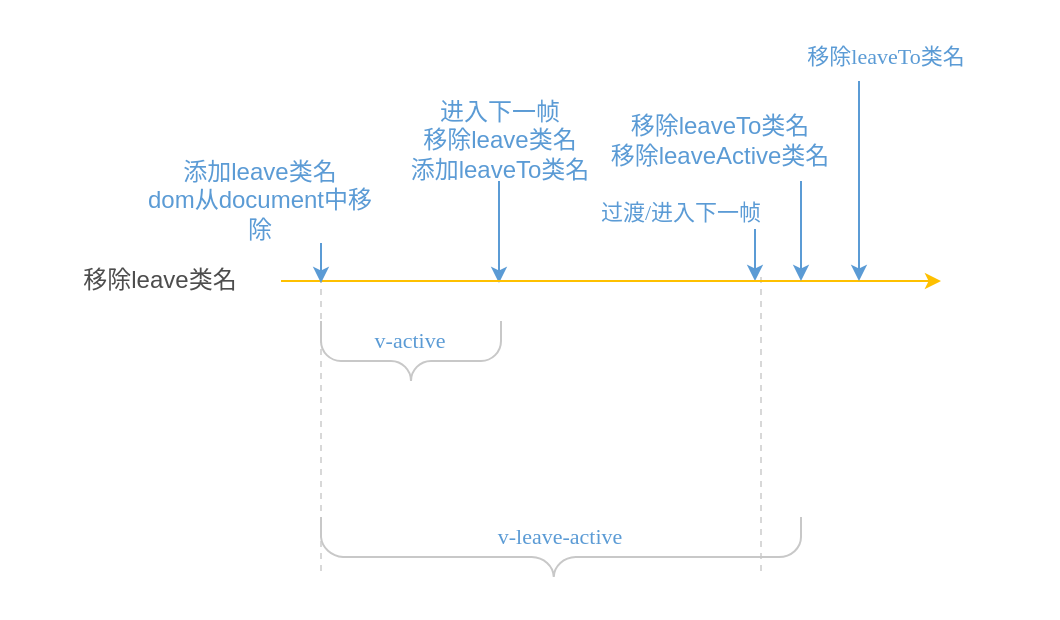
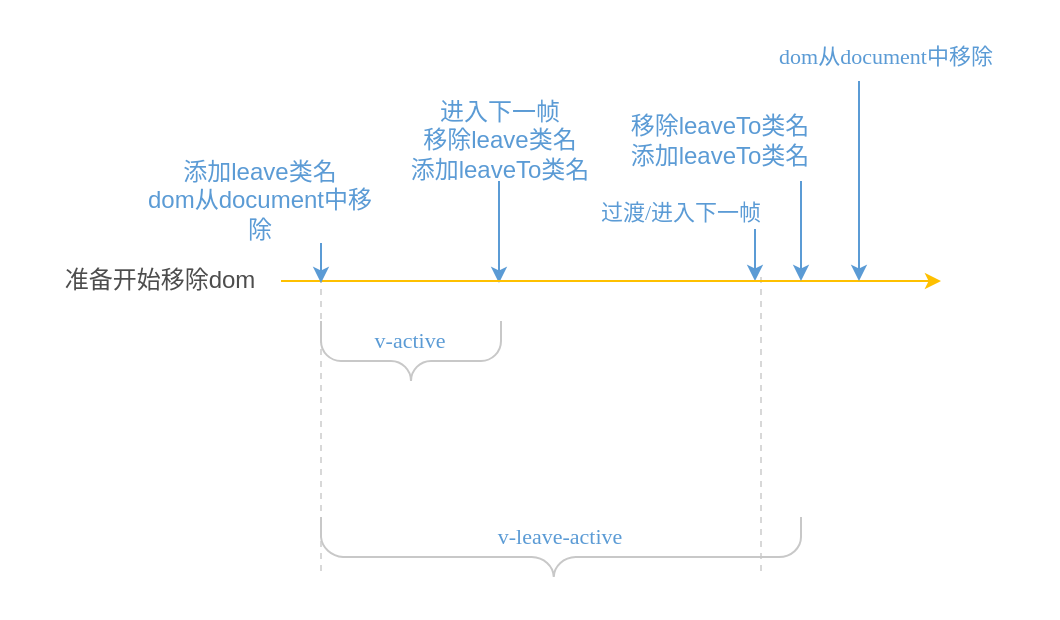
node "移除leaveTo类名": label "移除leaveTo类名" -> "dom从document中移除"
node "移除leaveTo类名 移除leaveActive类名": label "移除leaveTo类名 移除leaveActive类名" -> "移除leaveTo类名 添加leaveTo类名"
node "移除leave类名": label "移除leave类名" -> "准备开始移除dom"
